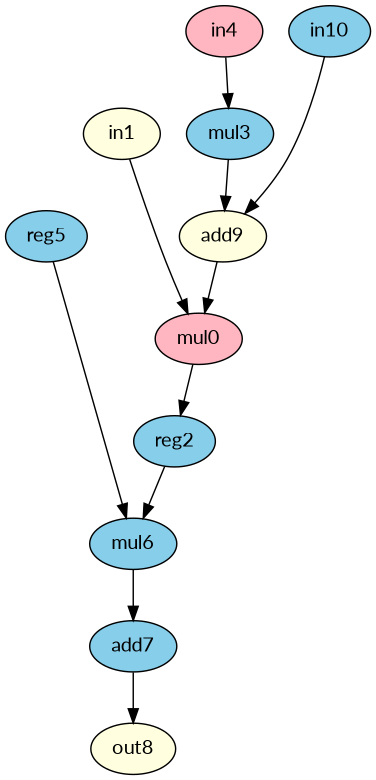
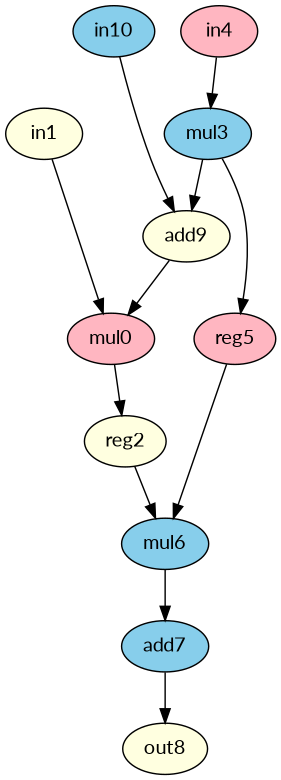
edge "mul3" -> "reg5": added
node "reg5": fillcolor skyblue -> lightpink
node "reg2": fillcolor skyblue -> lightyellow
